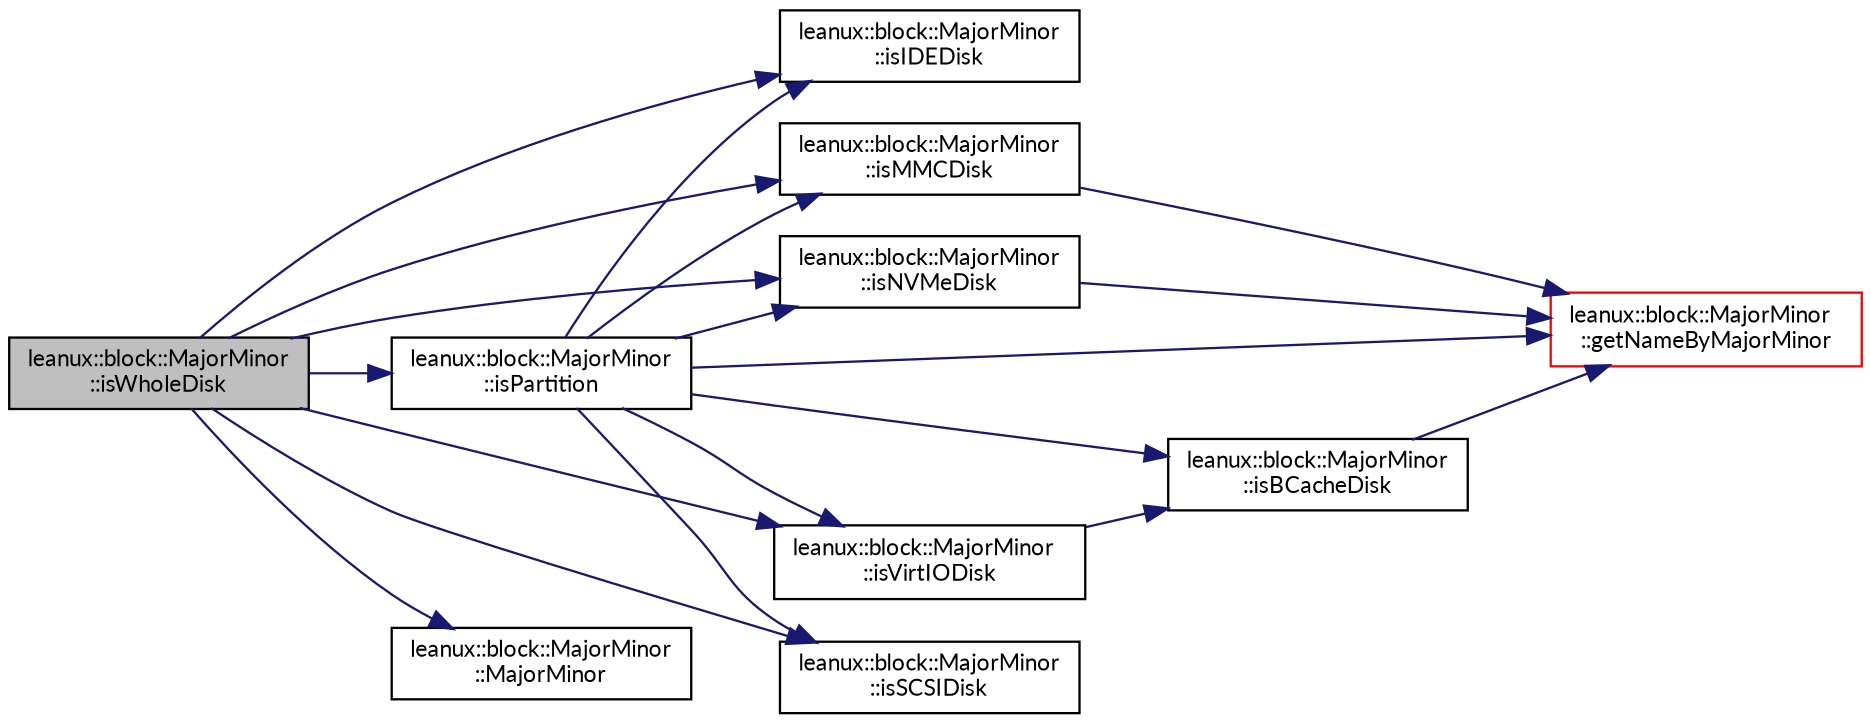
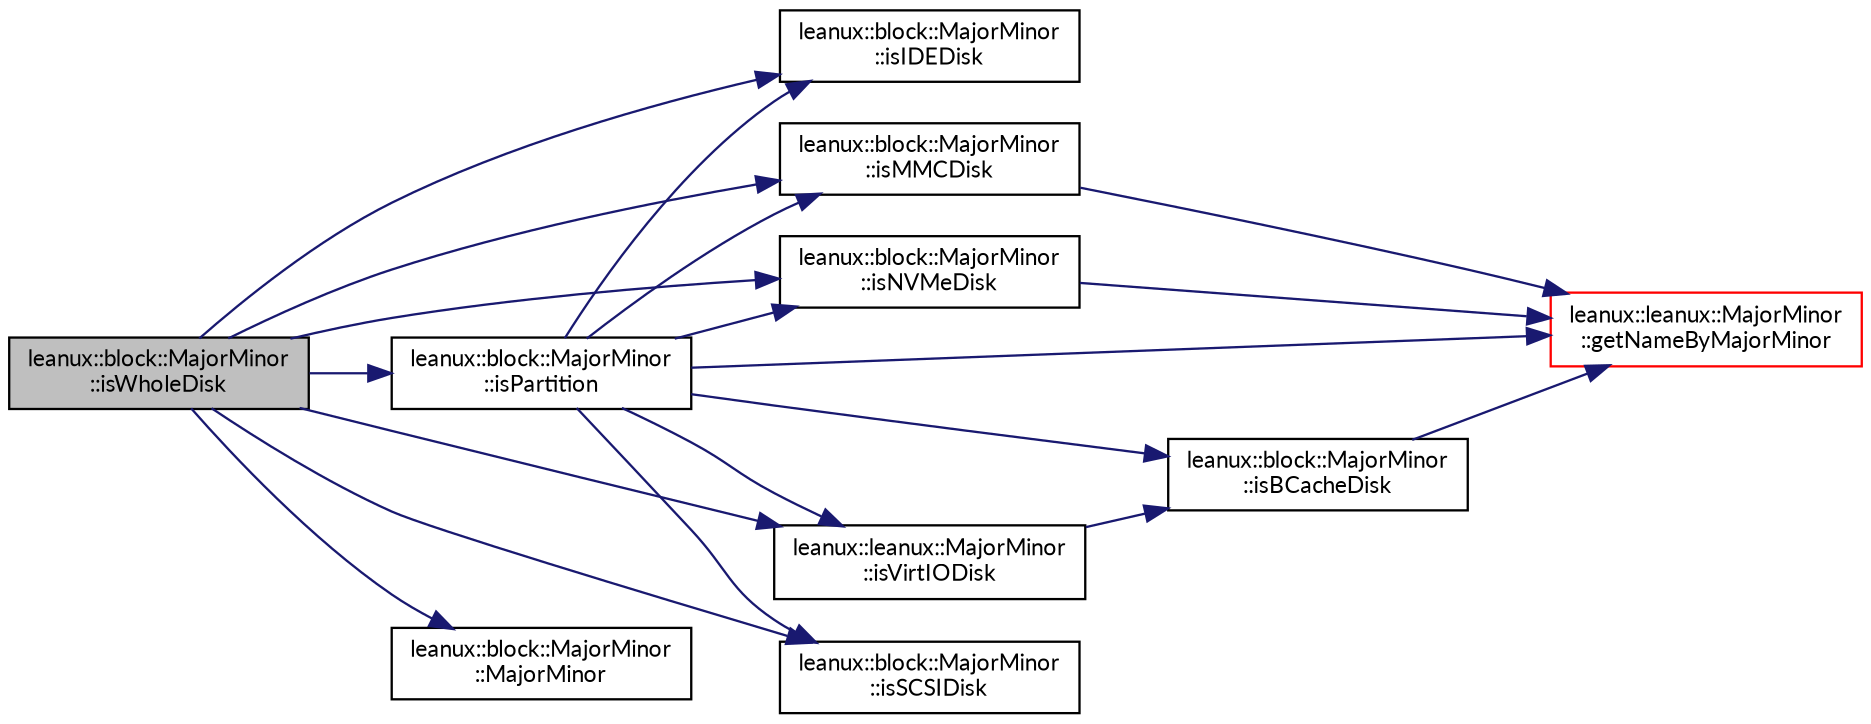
node "leanux::block::MajorMinor ::getNameByMajorMinor": label "leanux::block::MajorMinor ::getNameByMajorMinor" -> "leanux::leanux::MajorMinor ::getNameByMajorMinor"
node "leanux::block::MajorMinor ::isVirtIODisk": label "leanux::block::MajorMinor ::isVirtIODisk" -> "leanux::leanux::MajorMinor ::isVirtIODisk"
